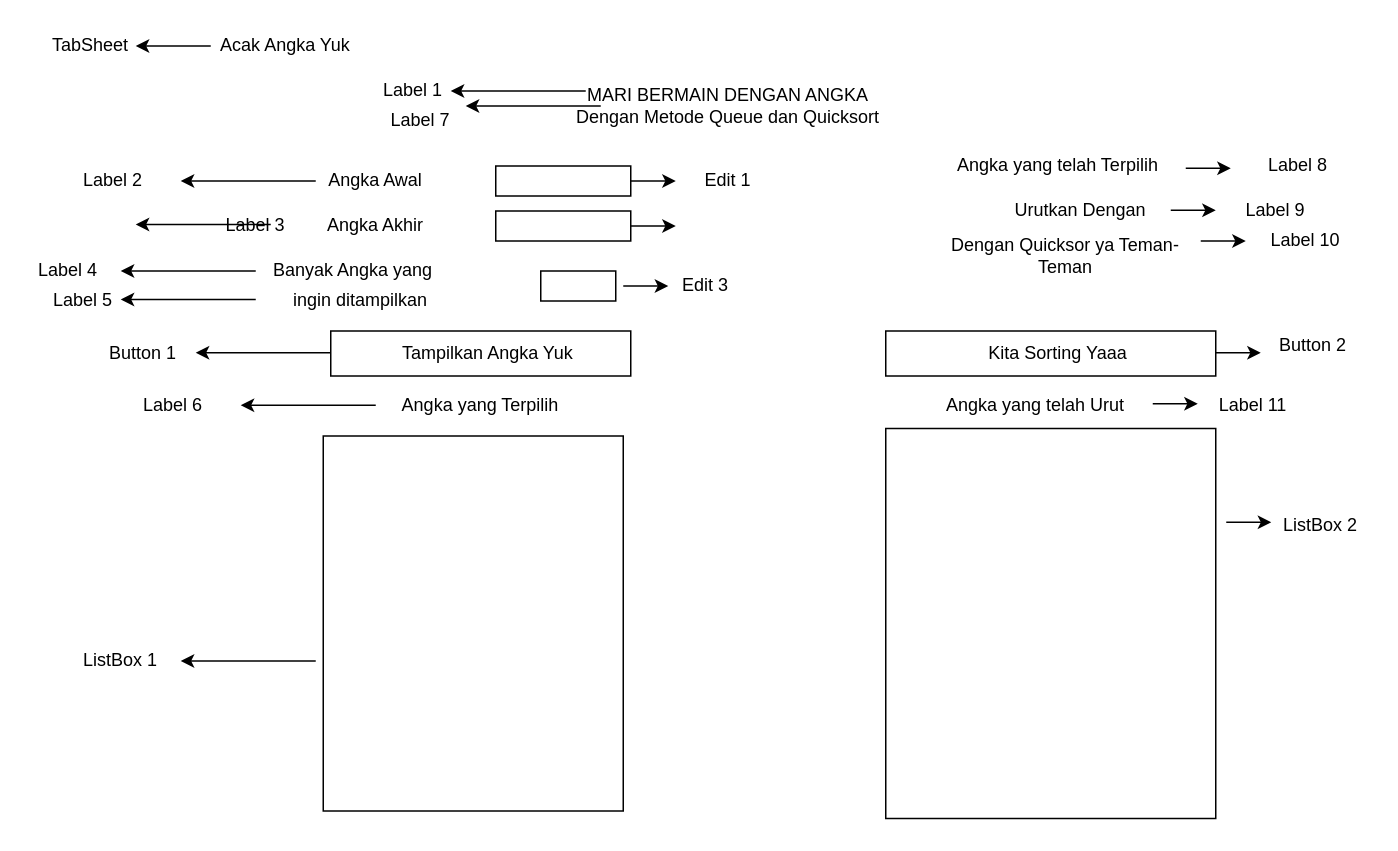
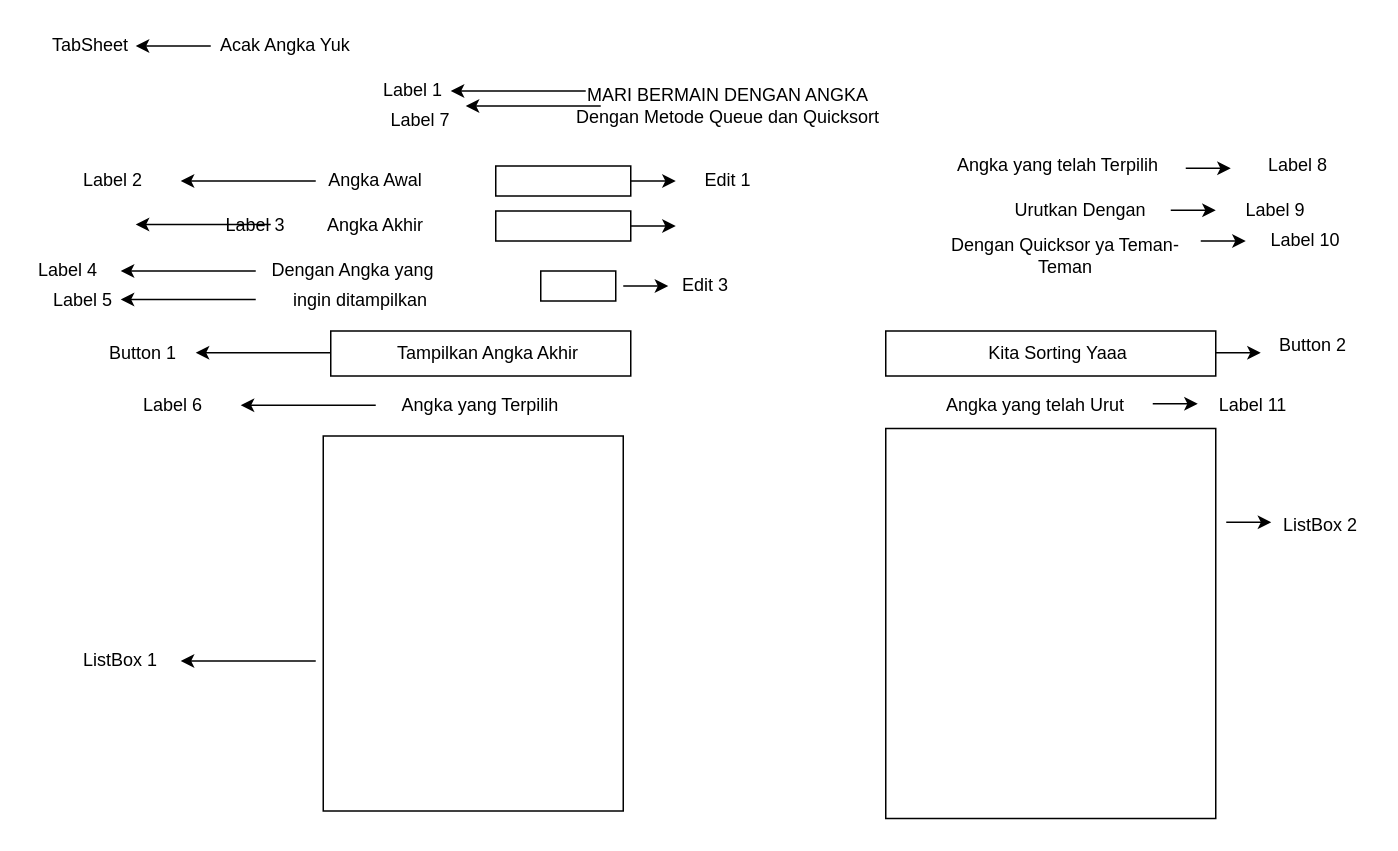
node "Banyak Angka yang": label "Banyak Angka yang" -> "Dengan Angka yang"
node "Tampilkan Angka Yuk": label "Tampilkan Angka Yuk" -> "Tampilkan Angka Akhir"
